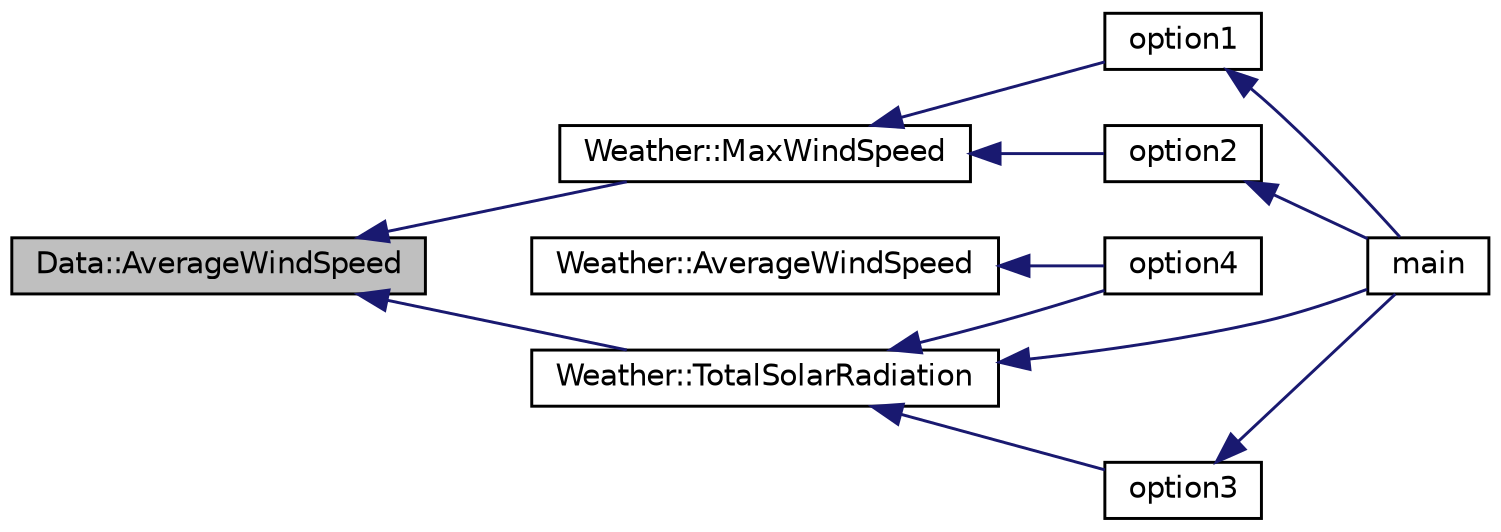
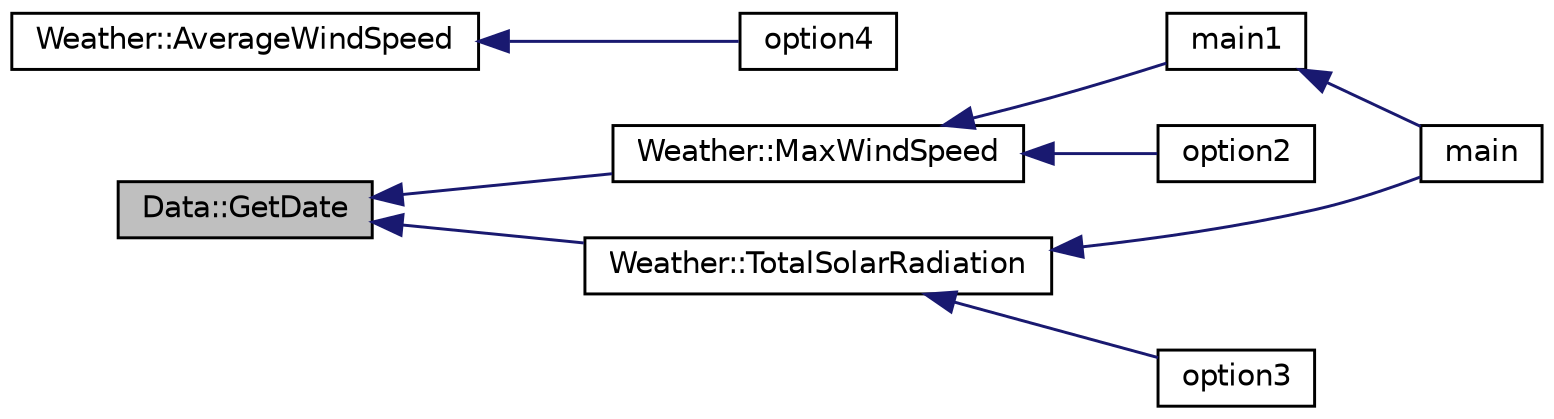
node "option1": label "option1" -> "main1"
edge "main" -> "option2": removed
node "Data::AverageWindSpeed": label "Data::AverageWindSpeed" -> "Data::GetDate"
edge "option4" -> "Weather::TotalSolarRadiation": removed
edge "main" -> "option3": removed
